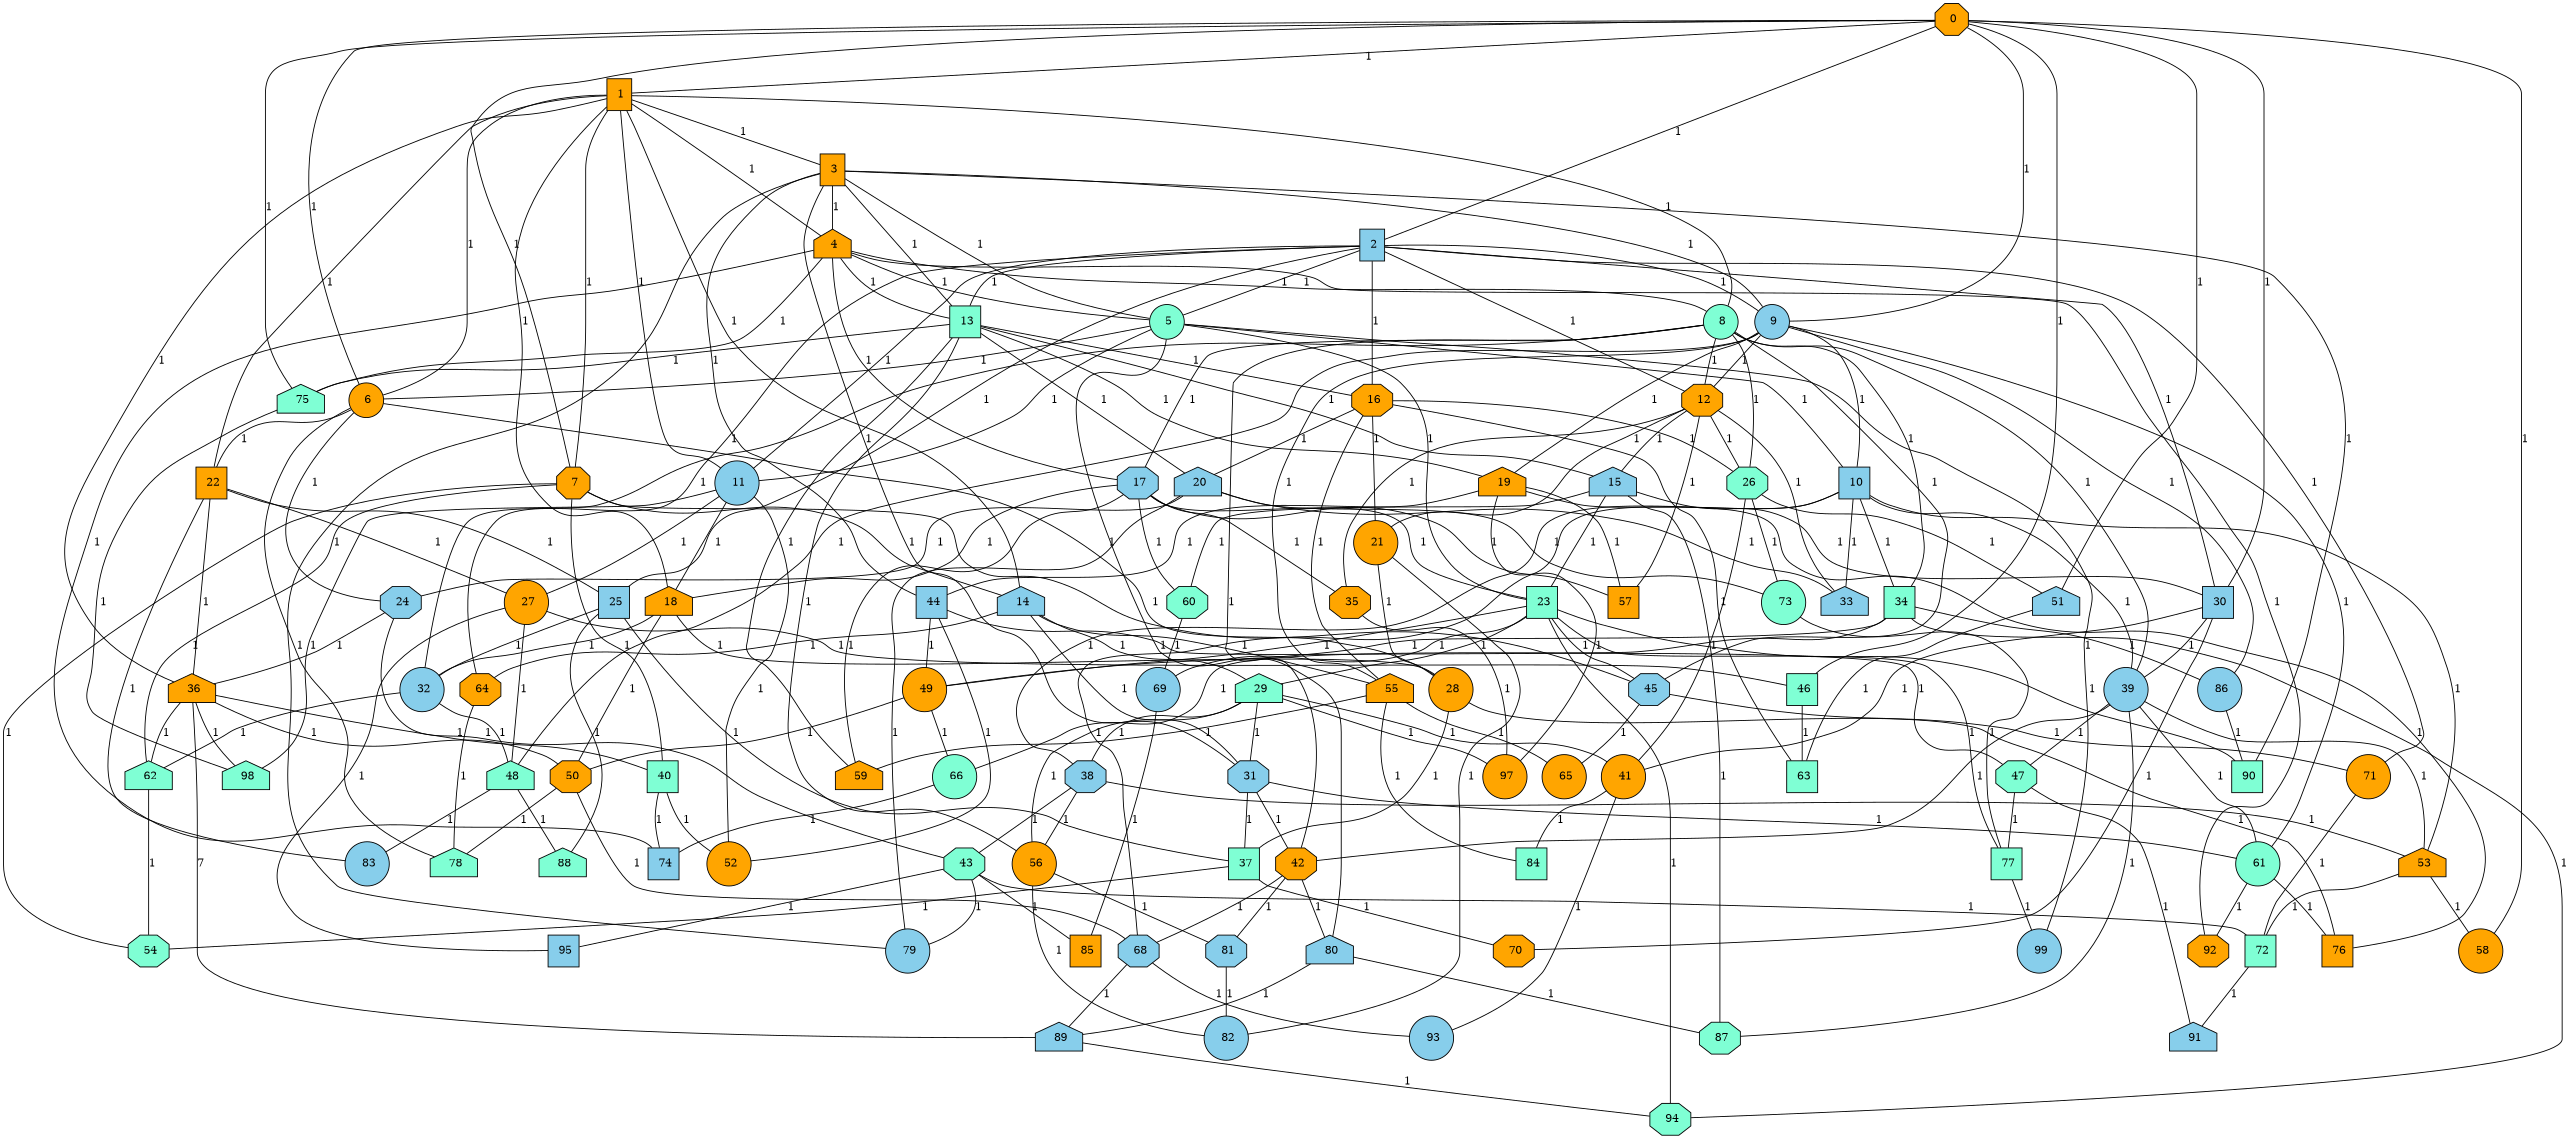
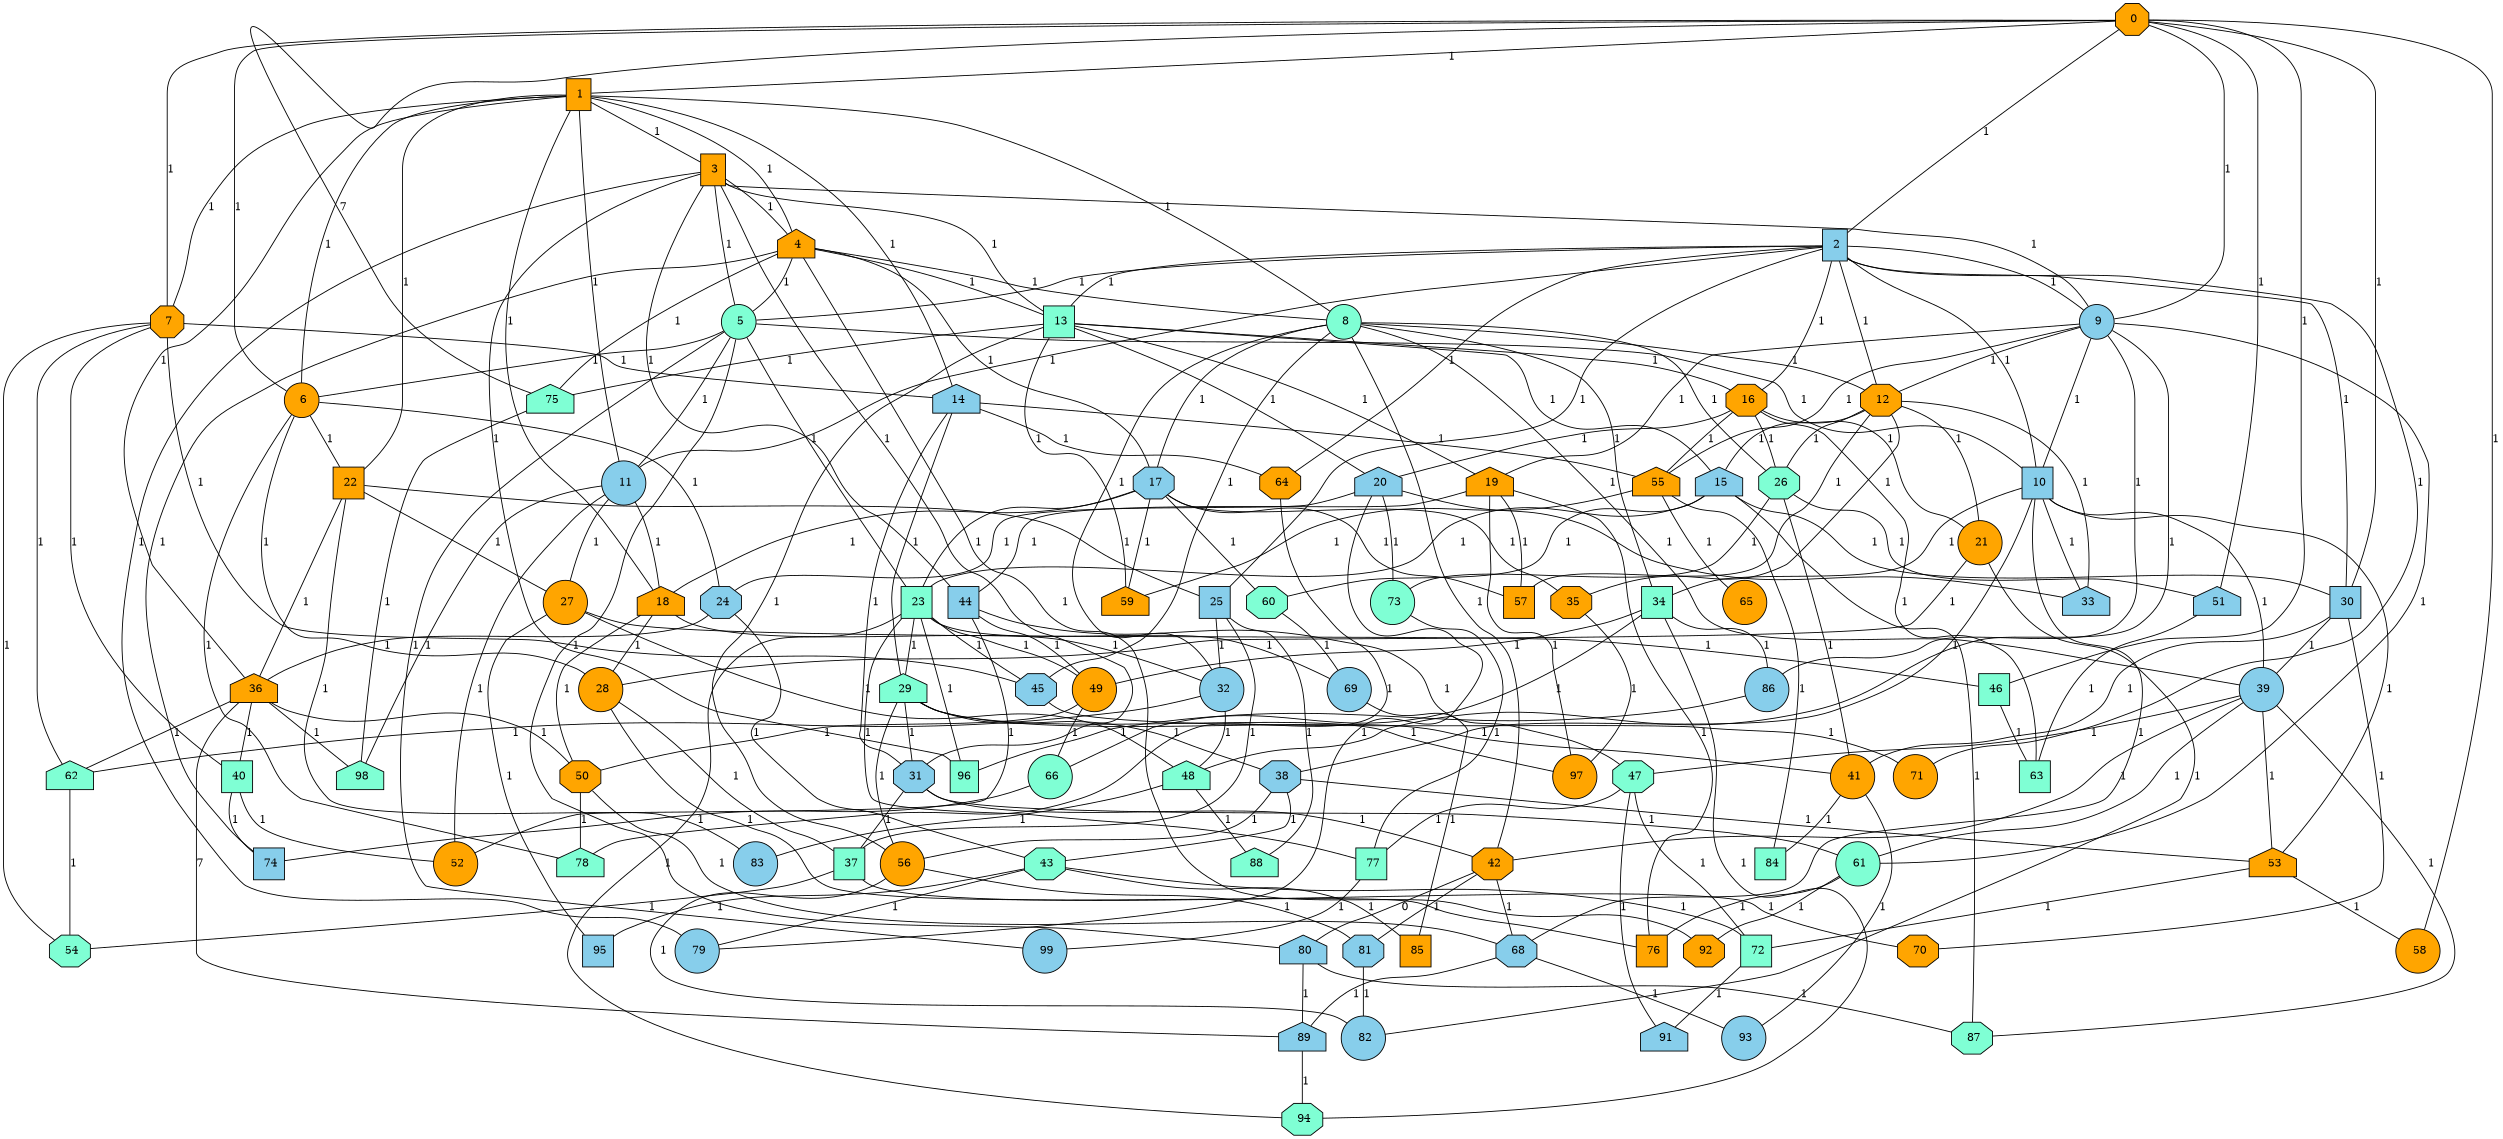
edge "0" -- "75": label "1" -> "7"
edge "2" -- "10": added, label "1"
edge "45" -- "65": removed, label "1"
node "90": label "90" -> "96"
edge "71" -- "72": now "47" -- "72"
edge "42" -- "80": label "1" -> "0"
